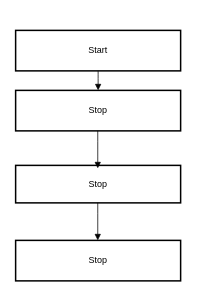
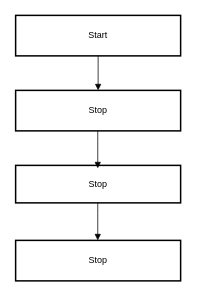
node "Start": moved (98, 51) -> (98, 36)
